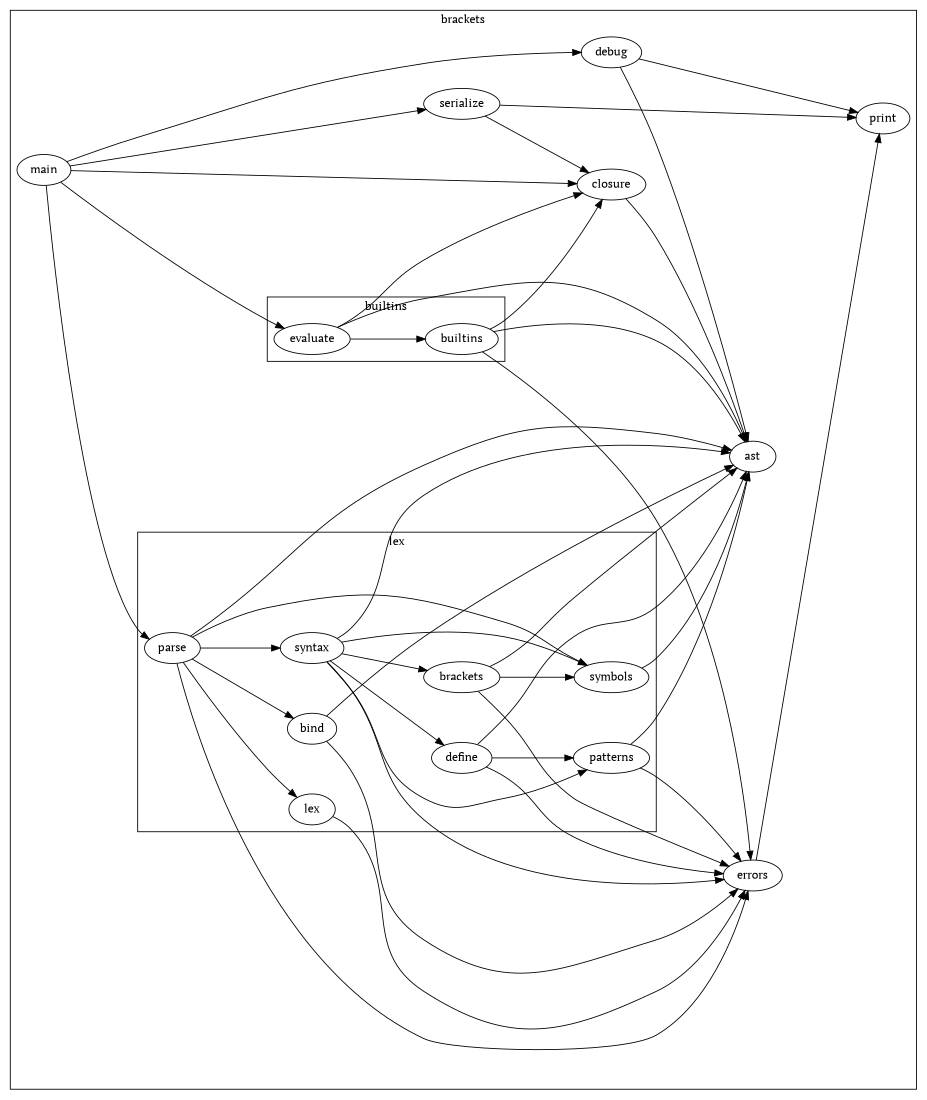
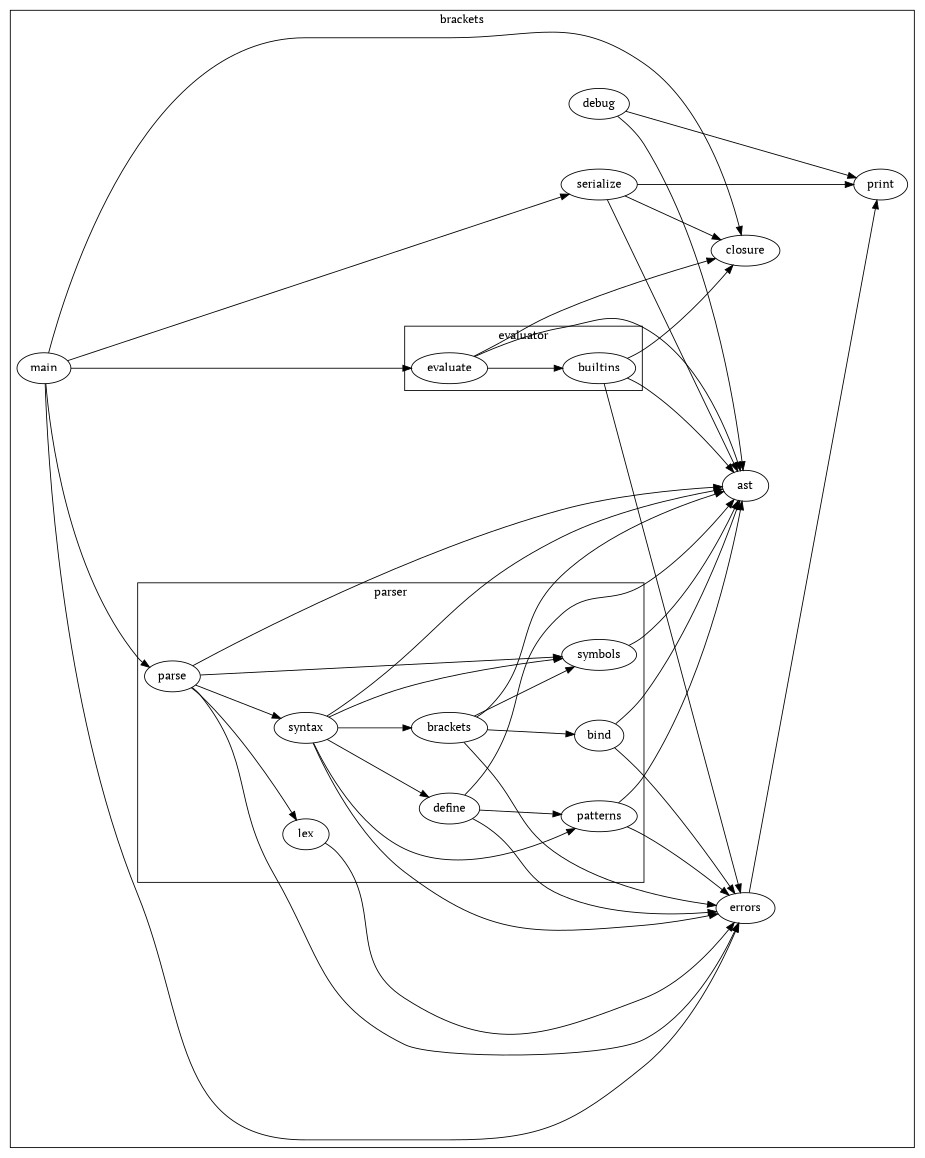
edge "main" -> "debug": now "main" -> "errors"
cluster "builtins": label "builtins" -> "evaluator"
edge "closure" -> "ast": now "serialize" -> "ast"
cluster "lex": label "lex" -> "parser"
edge "parse" -> "bind": now "brackets" -> "bind"
